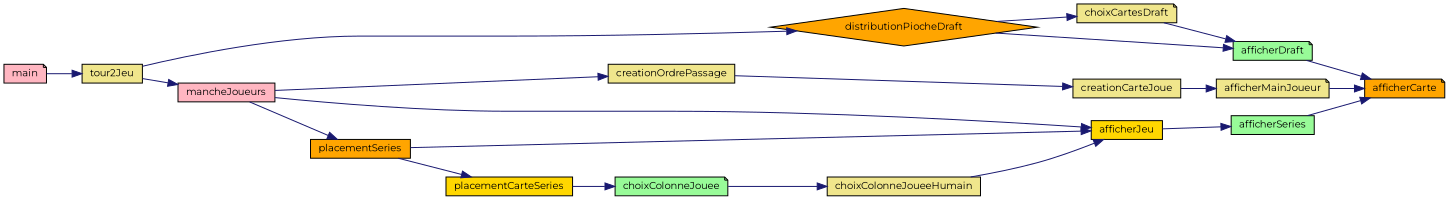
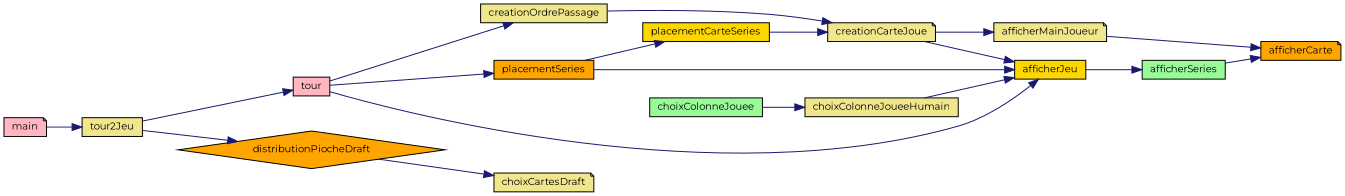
edge "creationCarteJoue" -> "afficherJeu": added
node "afficherDraft": removed
node "creationCarteJoue": shape box -> note
node "mancheJoueurs": label "mancheJoueurs" -> "tour"
edge "placementCarteSeries" -> "choixColonneJouee": now "placementCarteSeries" -> "creationCarteJoue"
node "choixColonneJouee": shape note -> box
